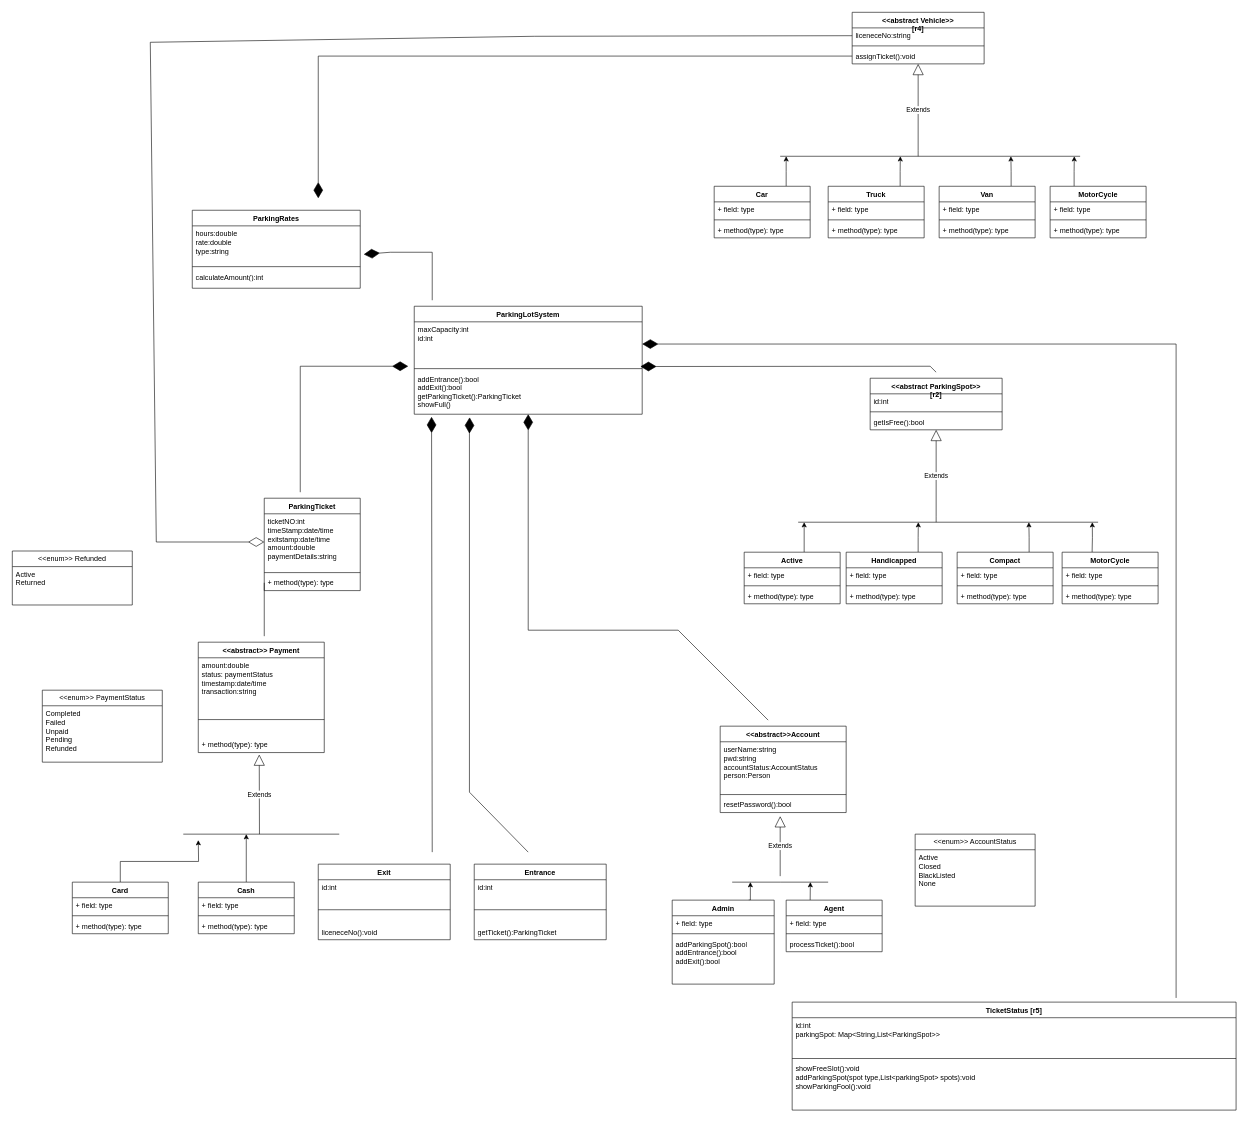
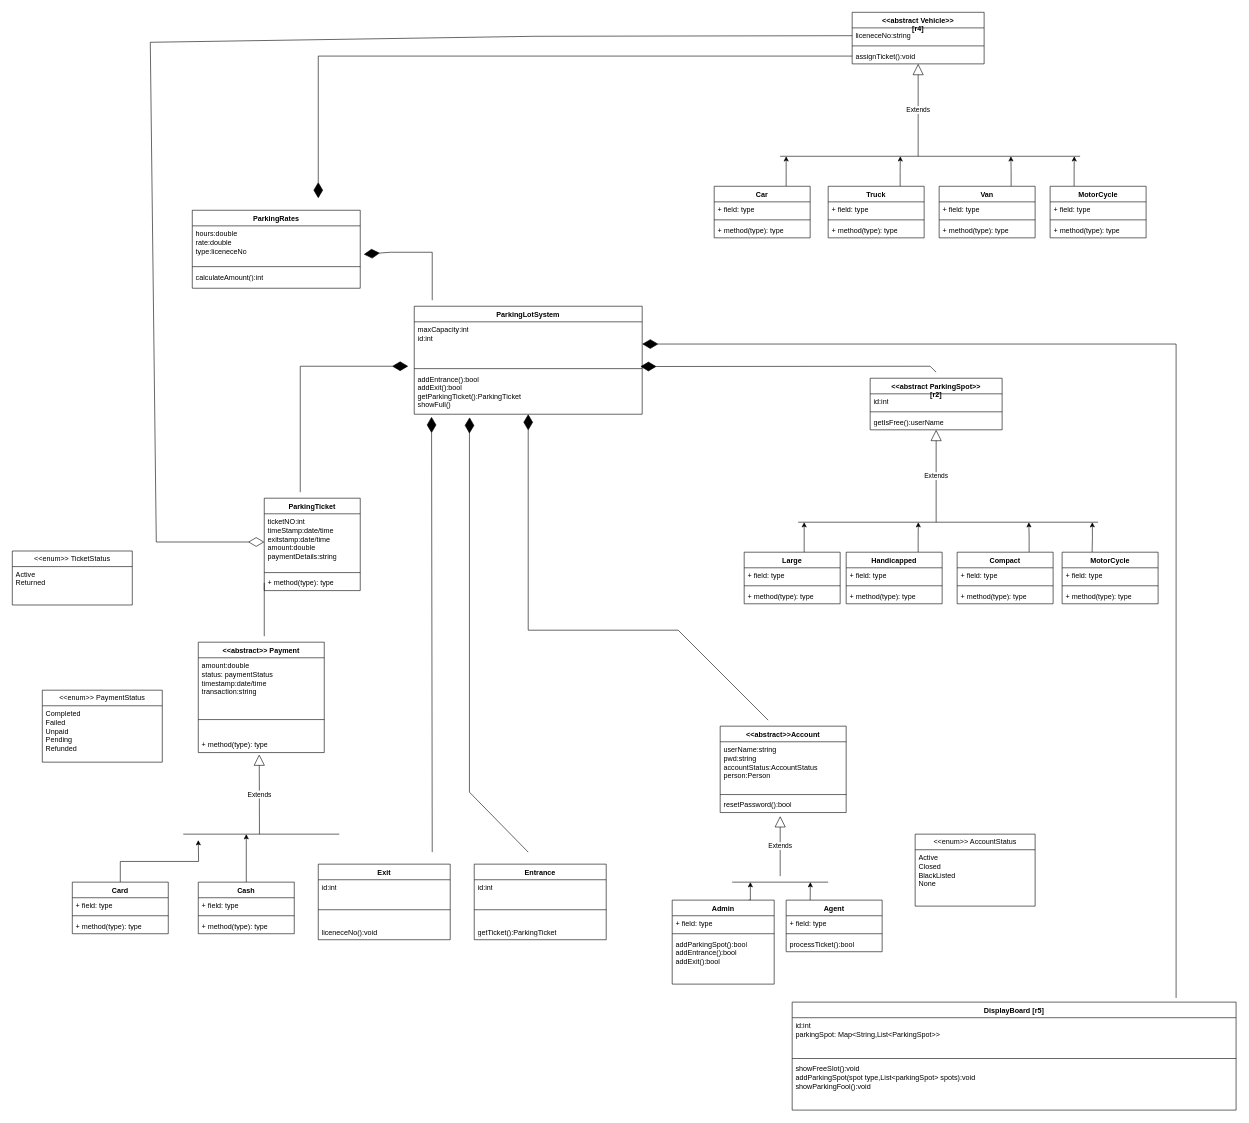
node "hours:double rate:double type:string": label "hours:double rate:double type:string" -> "hours:double rate:double type:liceneceNo"
node "getIsFree():bool": label "getIsFree():bool" -> "getIsFree():userName"
node "<<enum>> Refunded": label "<<enum>> Refunded" -> "<<enum>> TicketStatus"
node "Active": label "Active" -> "Large"
node "TicketStatus [r5]": label "TicketStatus [r5]" -> "DisplayBoard [r5]"
